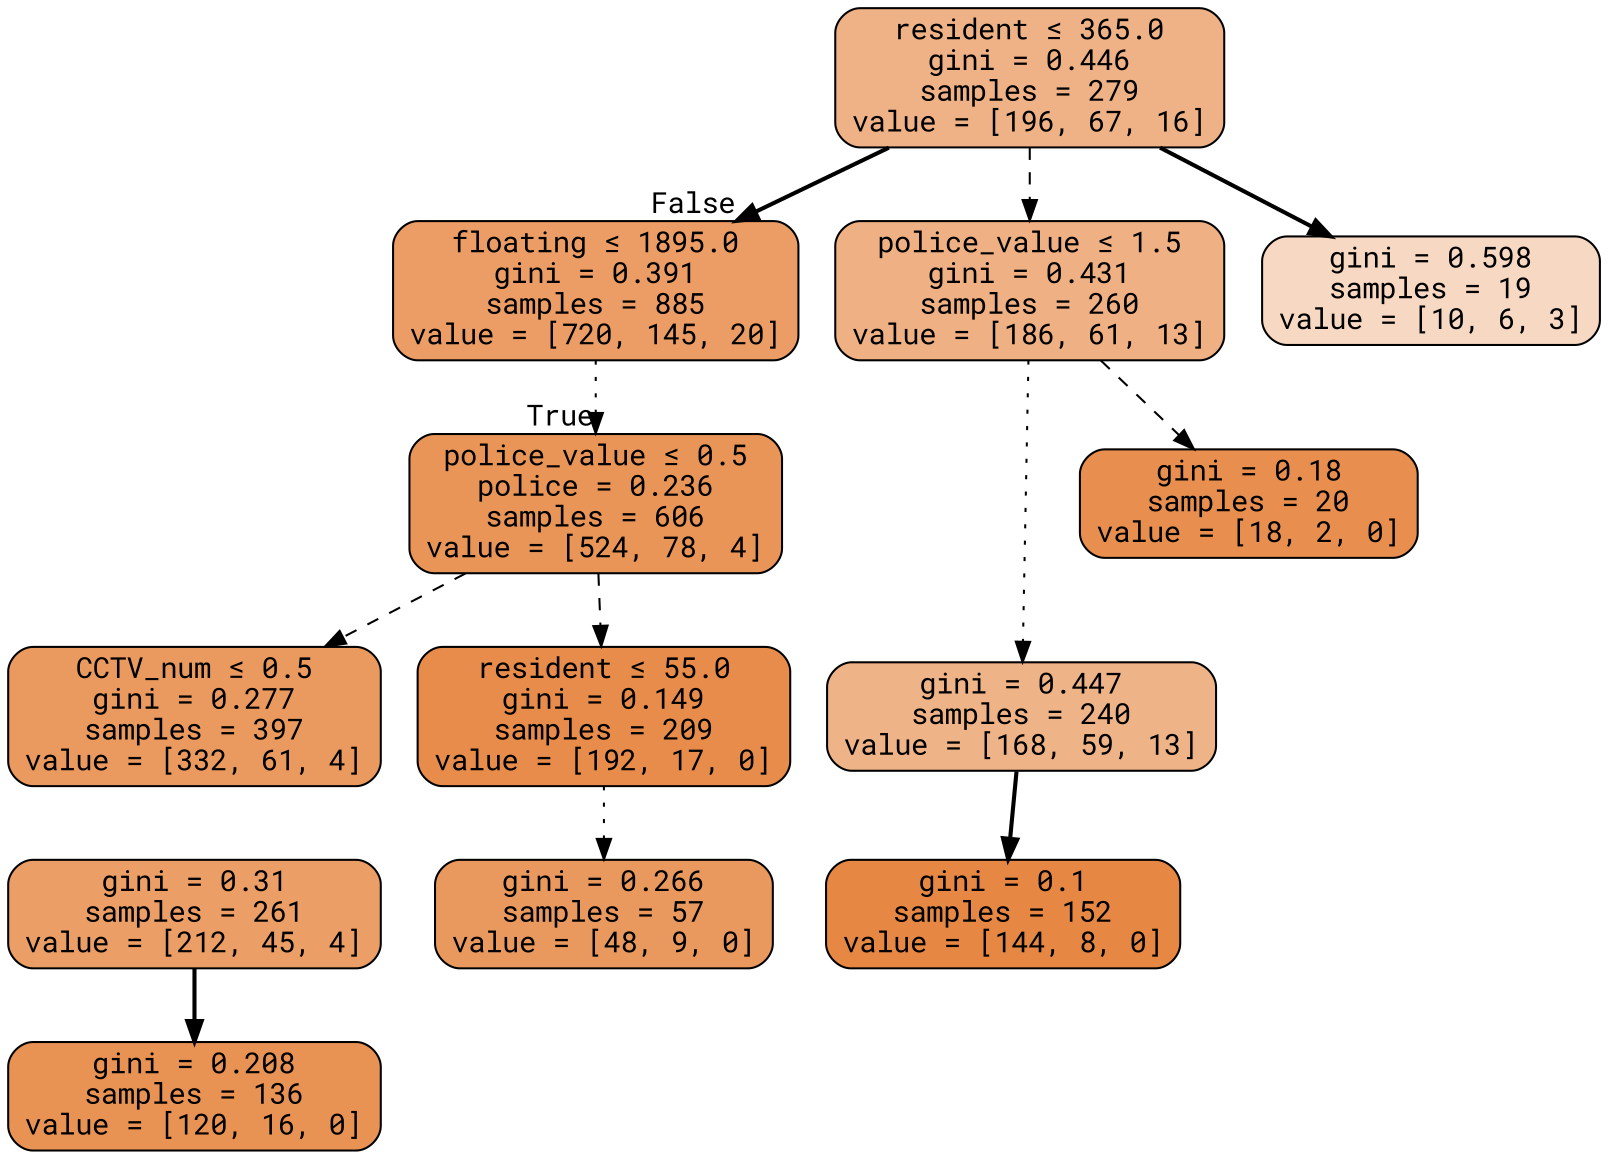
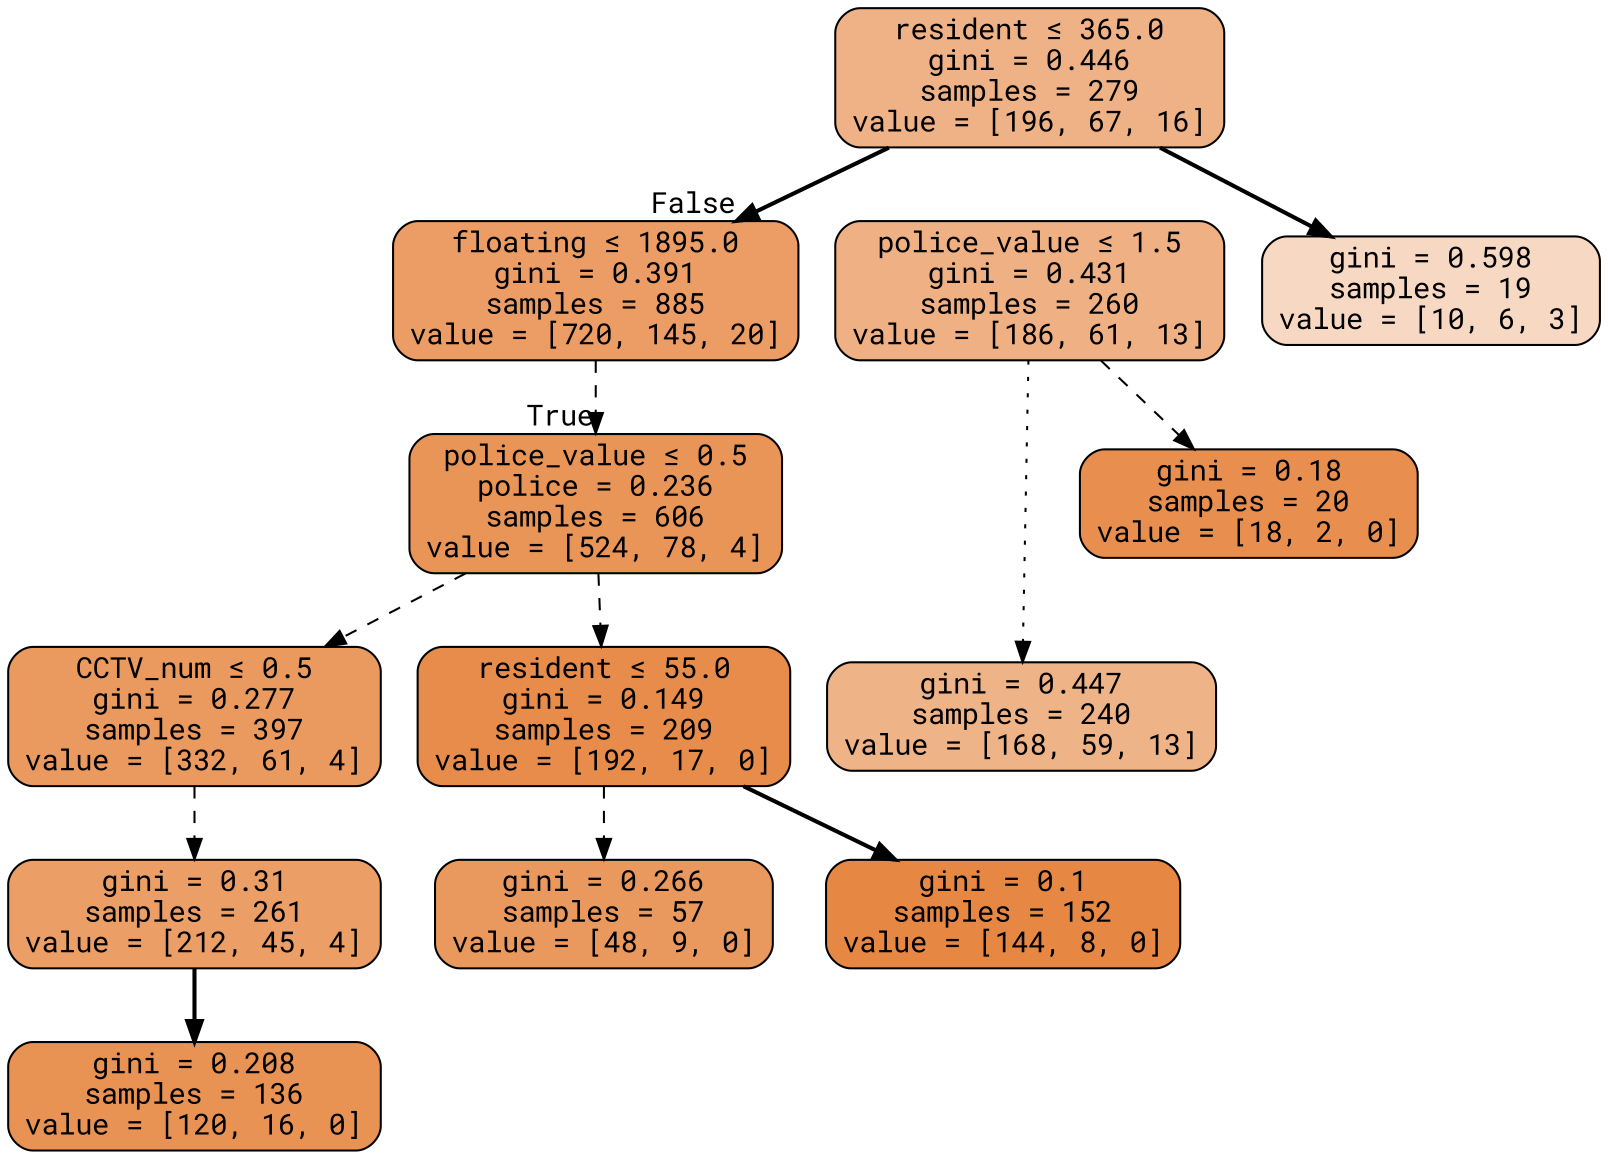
edge "resident ≤ 365.0" -> "police_value ≤ 1.5": removed
edge "floating ≤ 1895.0" -> "police_value ≤ 0.5": style dotted -> dashed
edge "gini = 0.447" -> "gini = 0.1": now "resident ≤ 55.0" -> "gini = 0.1"
edge "CCTV_num ≤ 0.5" -> "gini = 0.31": added
edge "resident ≤ 55.0" -> "gini = 0.266": style dotted -> dashed
